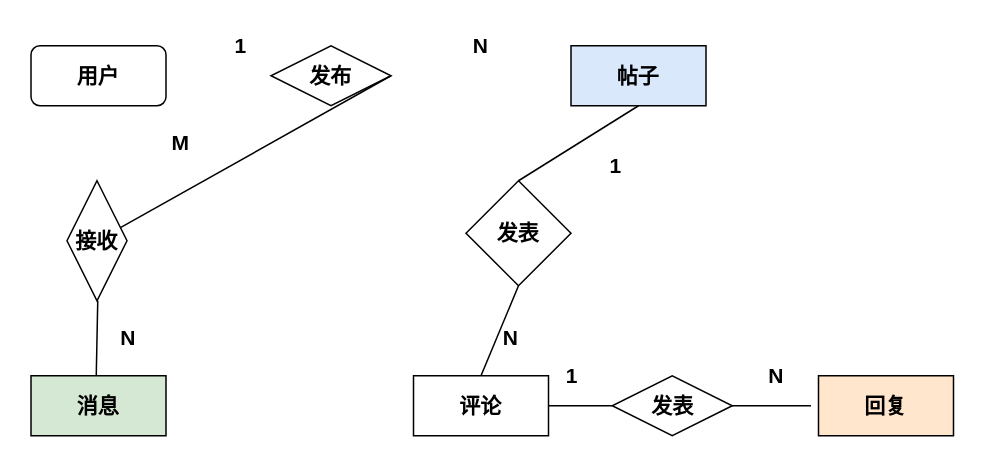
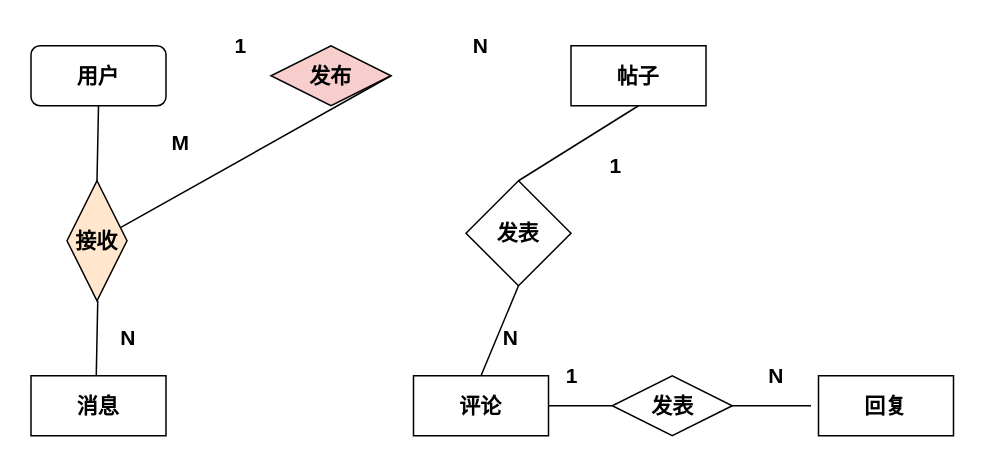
node "发布": fillcolor #ffffff -> #f8cecc
node "帖子": fillcolor #dae8fc -> #ffffff
edge "用户" -- "接收": added
node "接收": fillcolor #ffffff -> #ffe6cc
node "消息": fillcolor #d5e8d4 -> #ffffff
node "回复": fillcolor #ffe6cc -> #ffffff
